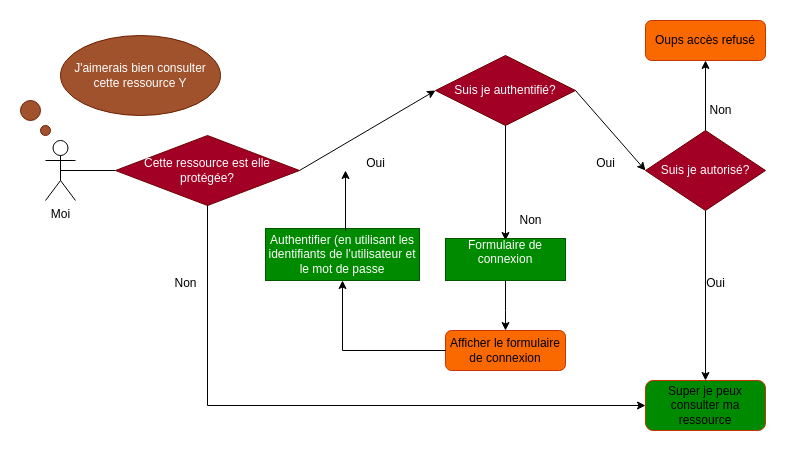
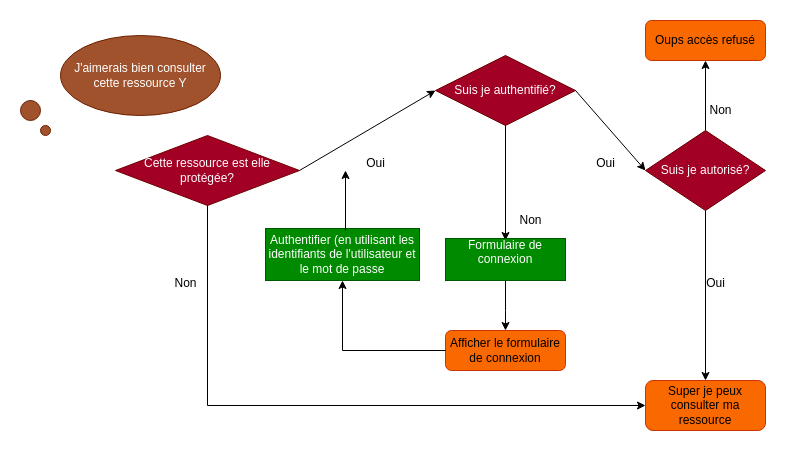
node "Moi": removed
edge "Moi" -- "Cette ressource est elle protégée?": removed
node "Super je peux consulter ma ressource": fillcolor #008a00 -> #fa6800
